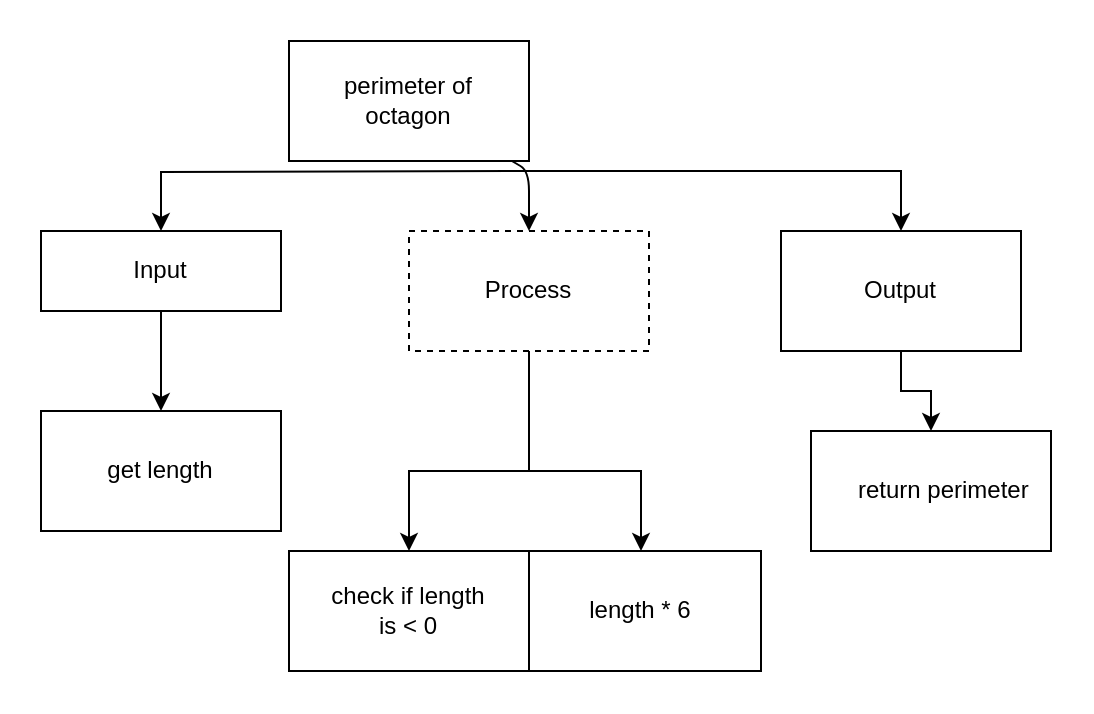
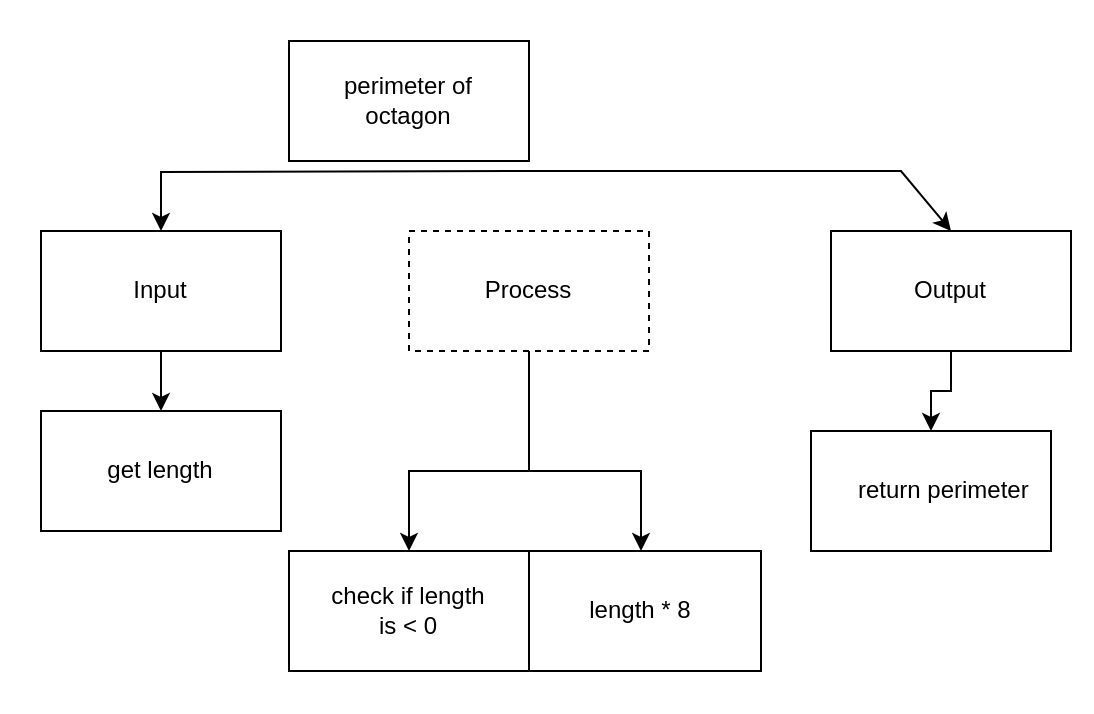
edge "perimeter of octagon" -> "Process": removed
node "Input": size 240x80 -> 240x120
node "Output": moved (901, 291) -> (951, 291)
node "length * 6": label "length * 6" -> "length * 8"
